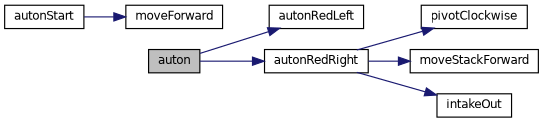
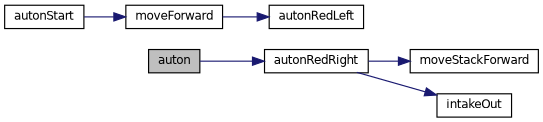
node "pivotClockwise": removed
edge "auton" -> "autonRedLeft": now "moveForward" -> "autonRedLeft"
